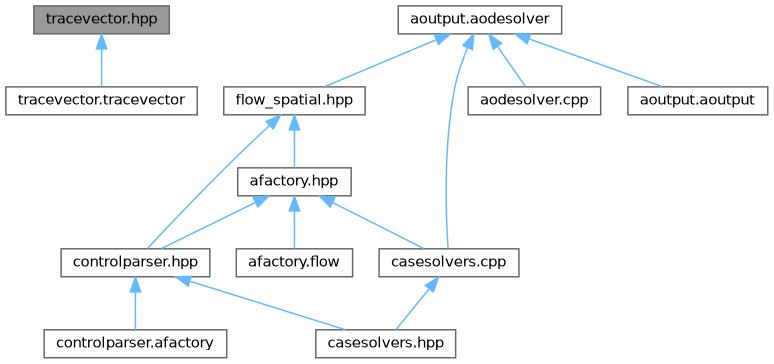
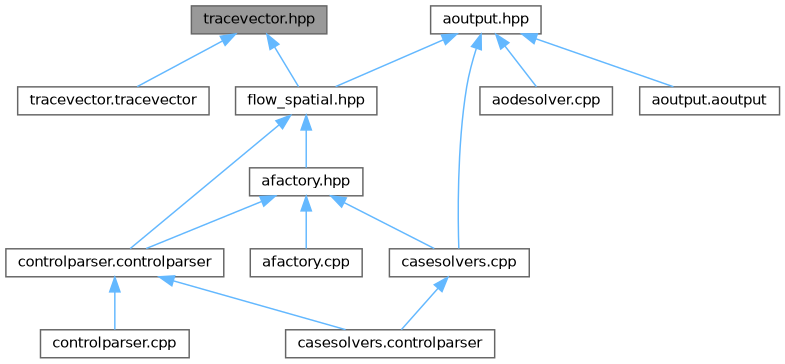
node "aoutput.aodesolver": label "aoutput.aodesolver" -> "aoutput.hpp"
edge "flow_spatial.hpp" -> "tracevector.hpp": added
node "controlparser.hpp": label "controlparser.hpp" -> "controlparser.controlparser"
node "afactory.flow": label "afactory.flow" -> "afactory.cpp"
node "controlparser.afactory": label "controlparser.afactory" -> "controlparser.cpp"
node "casesolvers.hpp": label "casesolvers.hpp" -> "casesolvers.controlparser"
